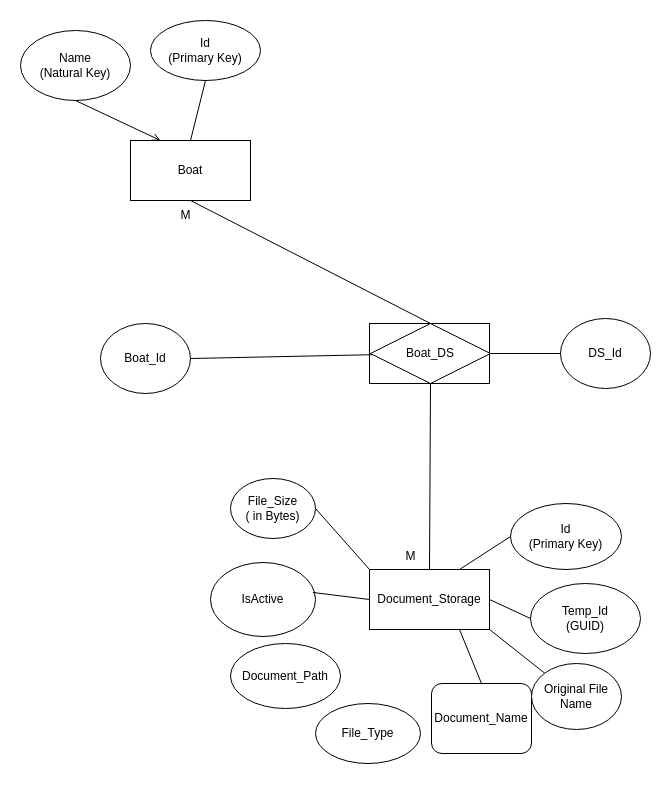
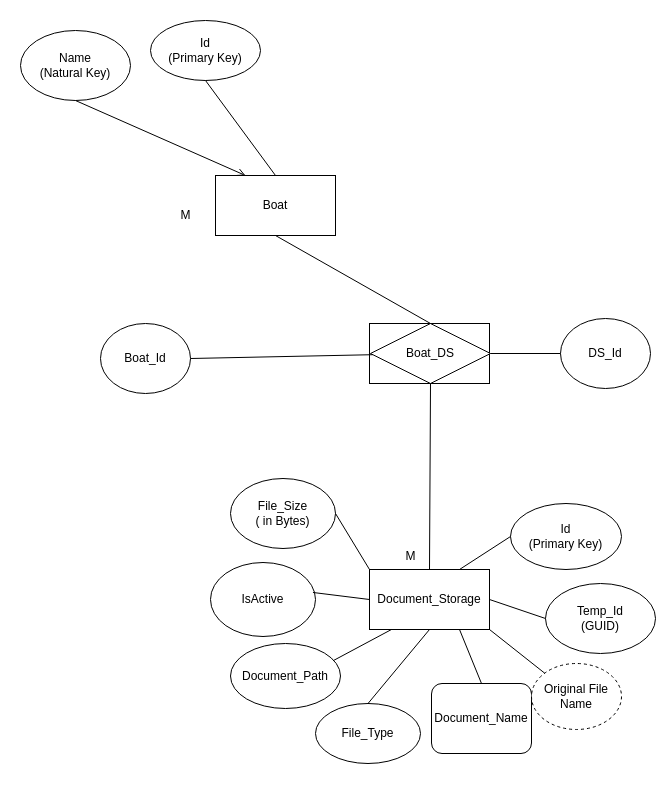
node "Boat": moved (191, 171) -> (276, 206)
node "File_Size ( in Bytes)": size 85x60 -> 105x70
node "Temp_Id (GUID)": moved (586, 619) -> (601, 619)
edge "Document_Storage" -- "Document_Path": added
edge "Document_Storage" -- "File_Type": added
node "Original File Name": style solid -> dashed
